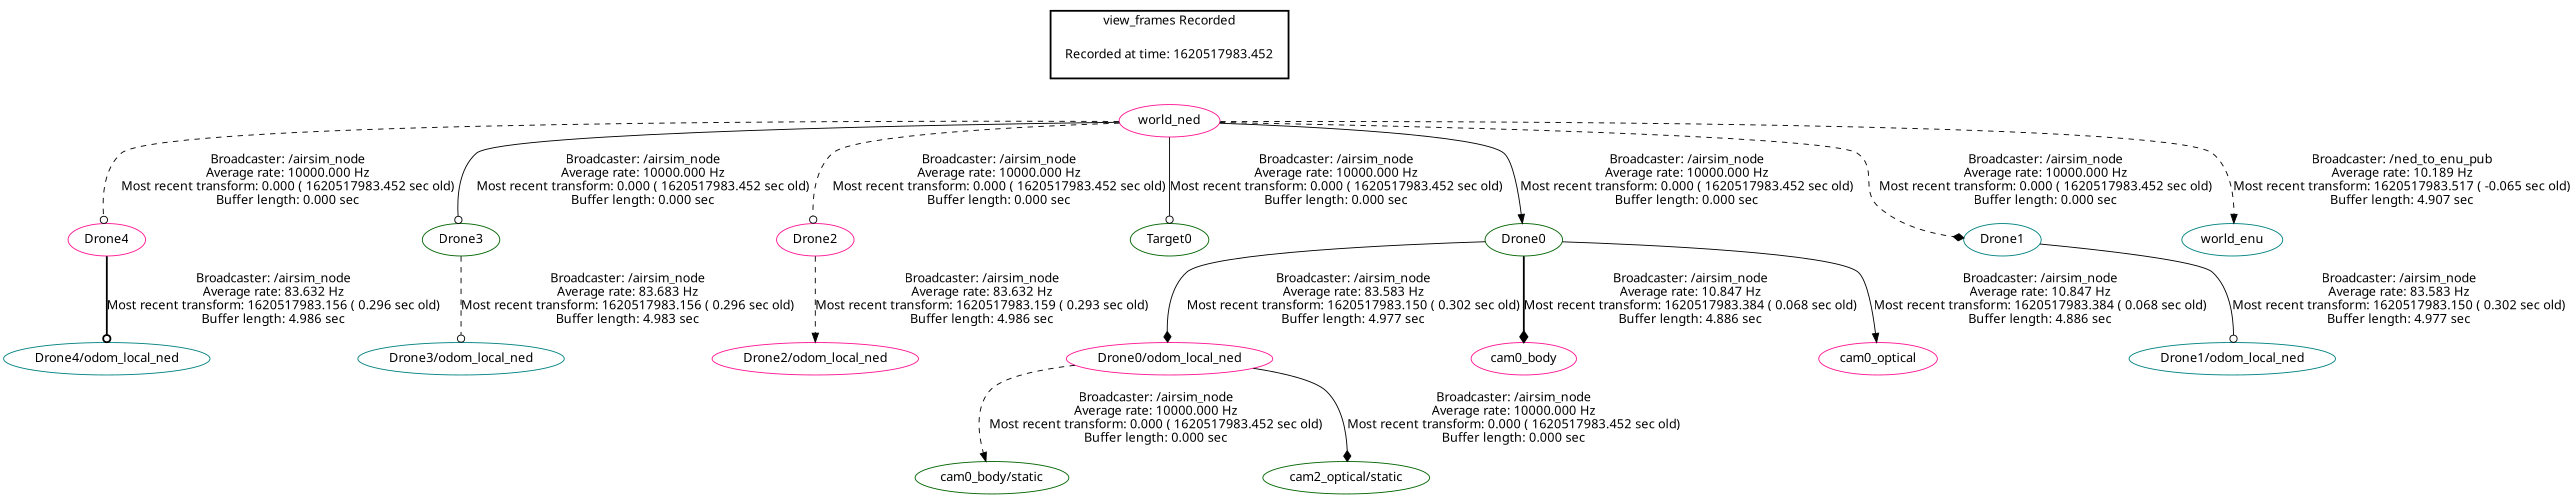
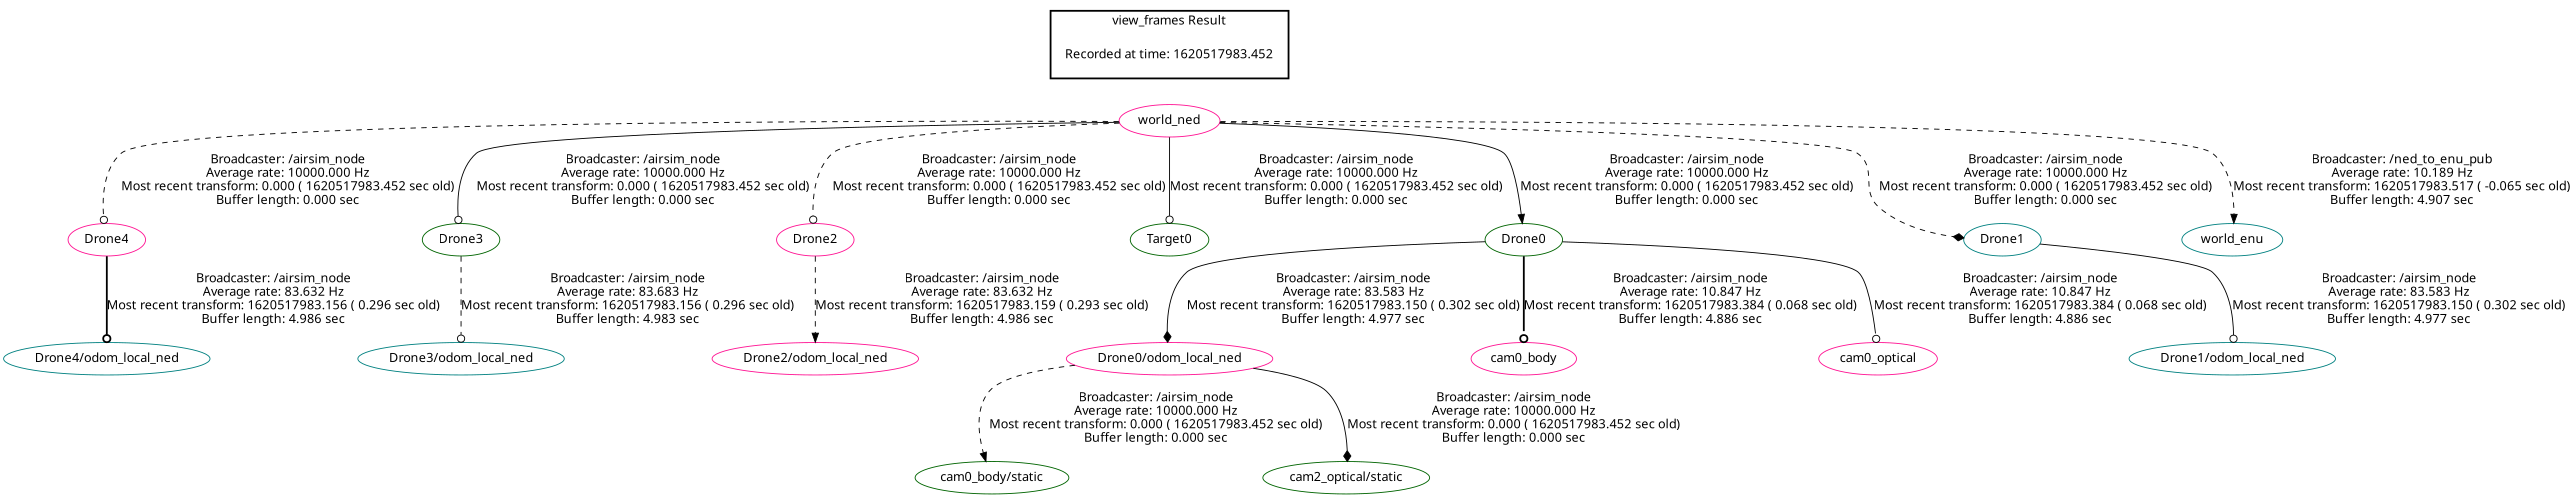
cluster "view_frames Recorded": label "view_frames Recorded" -> "view_frames Result"
edge "Drone0" -> "cam0_optical": arrowhead normal -> odot
edge "Drone0" -> "cam0_body": arrowhead diamond -> odot
